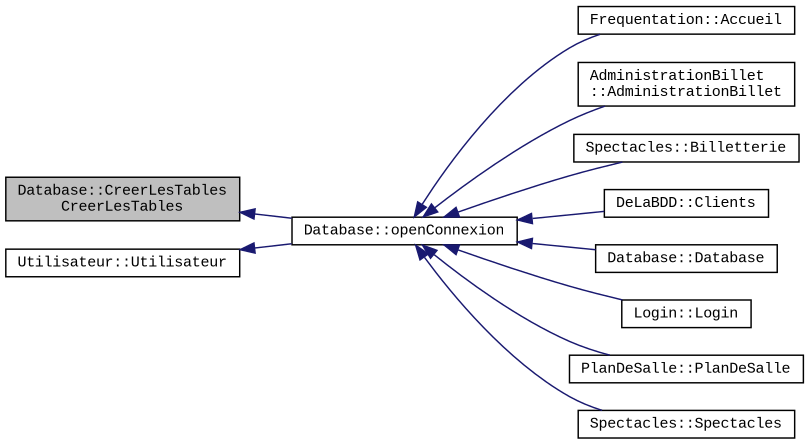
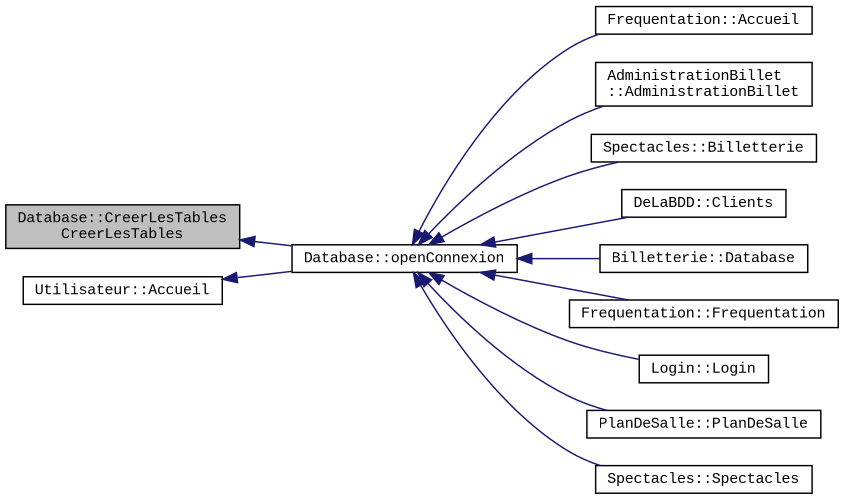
node "Database::Database": label "Database::Database" -> "Billetterie::Database"
node "Utilisateur::Utilisateur": label "Utilisateur::Utilisateur" -> "Utilisateur::Accueil"
node "Frequentation::Frequentation": added
